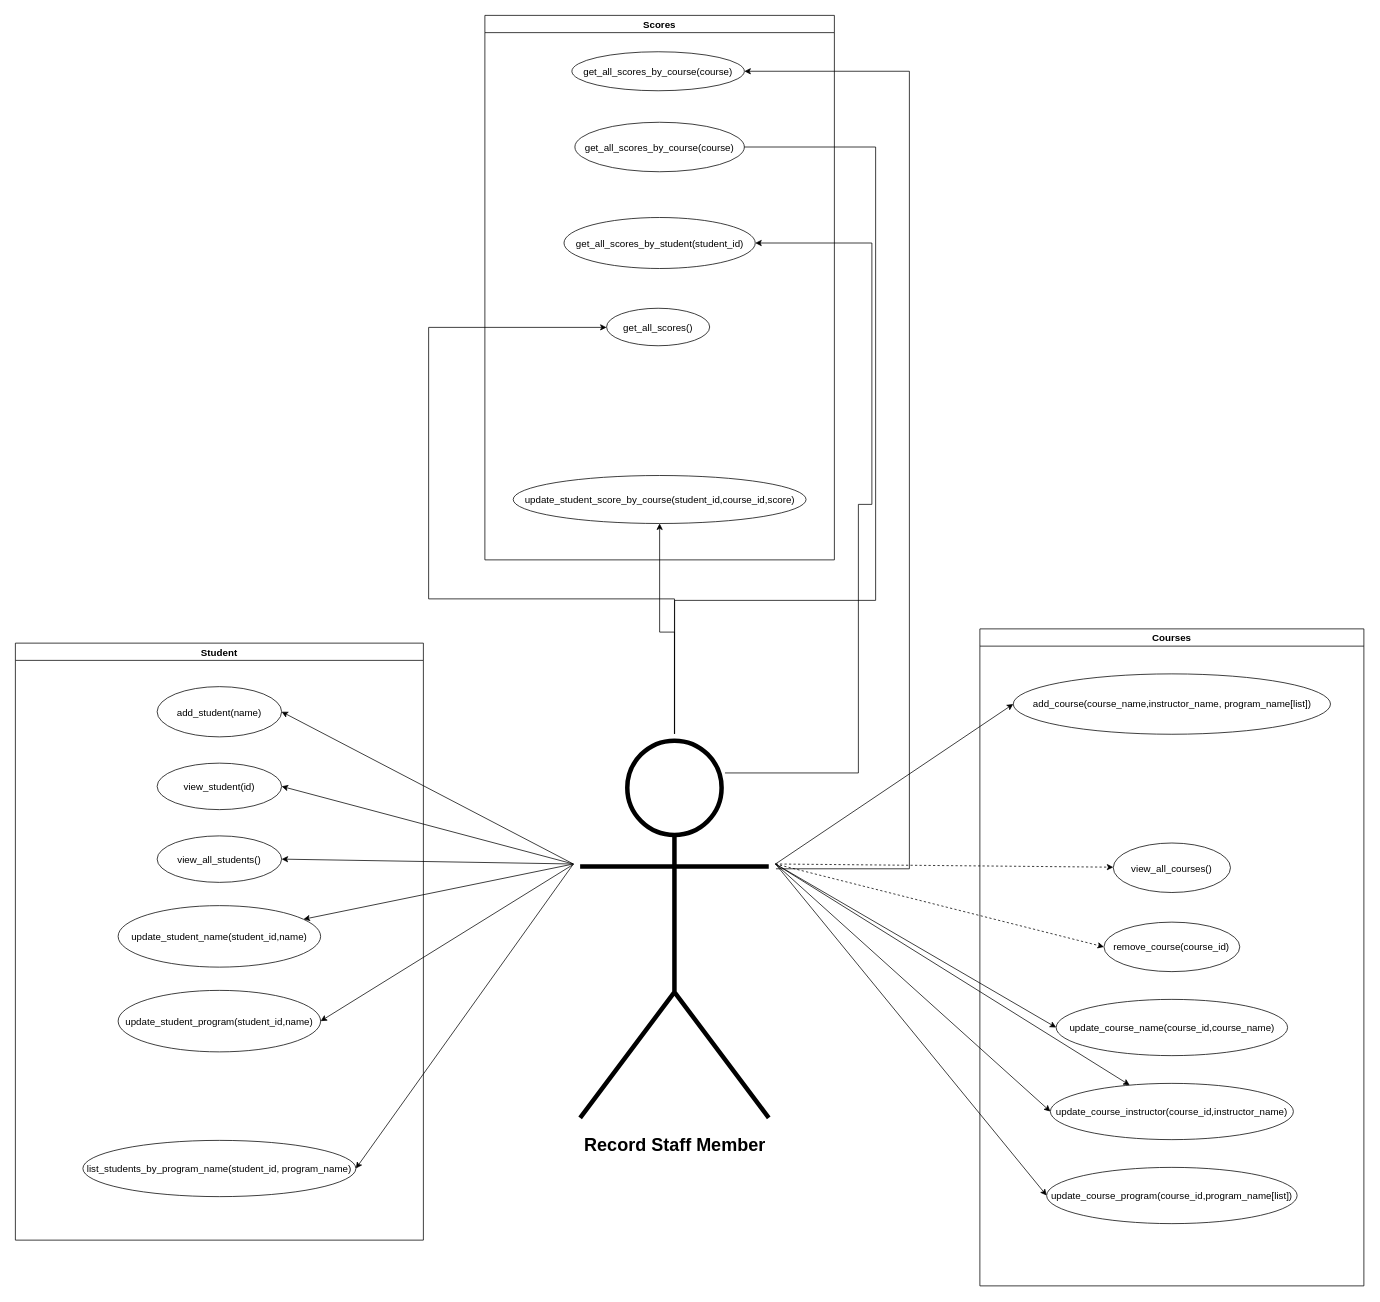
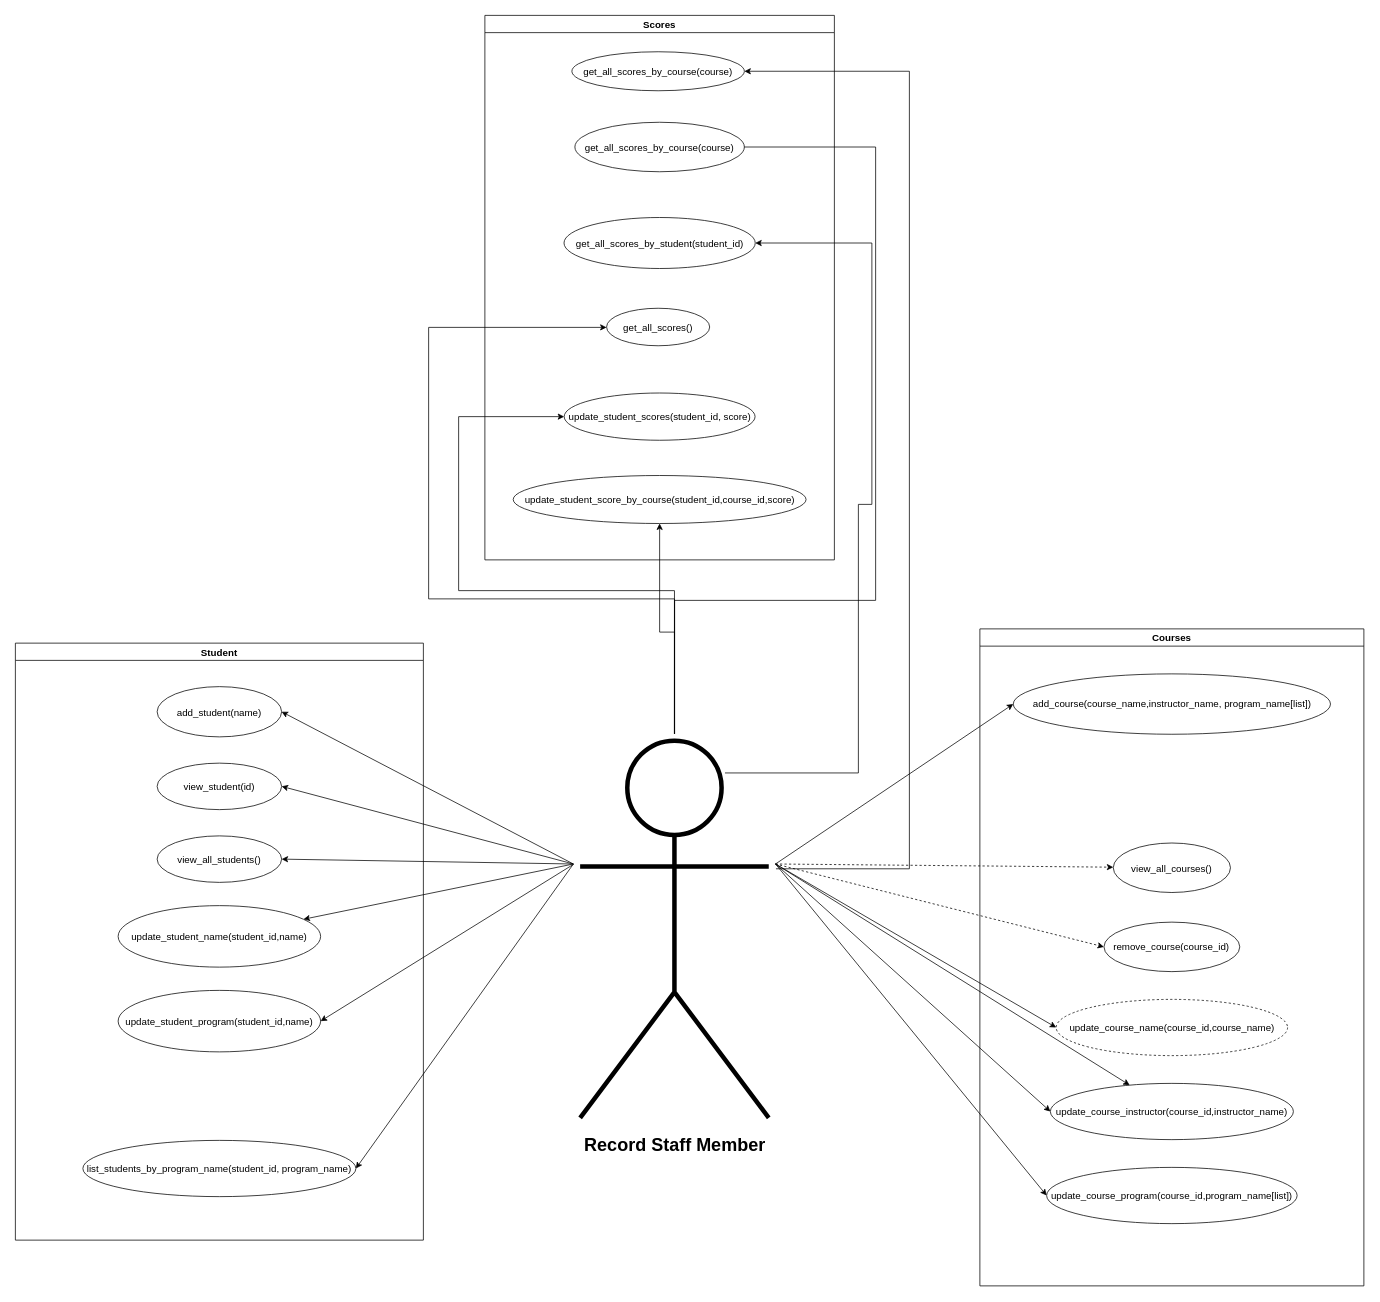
node "update_student_scores(student_id, score)": added
edge "Record Staff Member" -> "update_student_scores(student_id, score)": added
node "update_course_name(course_id,course_name)": style solid -> dashed
